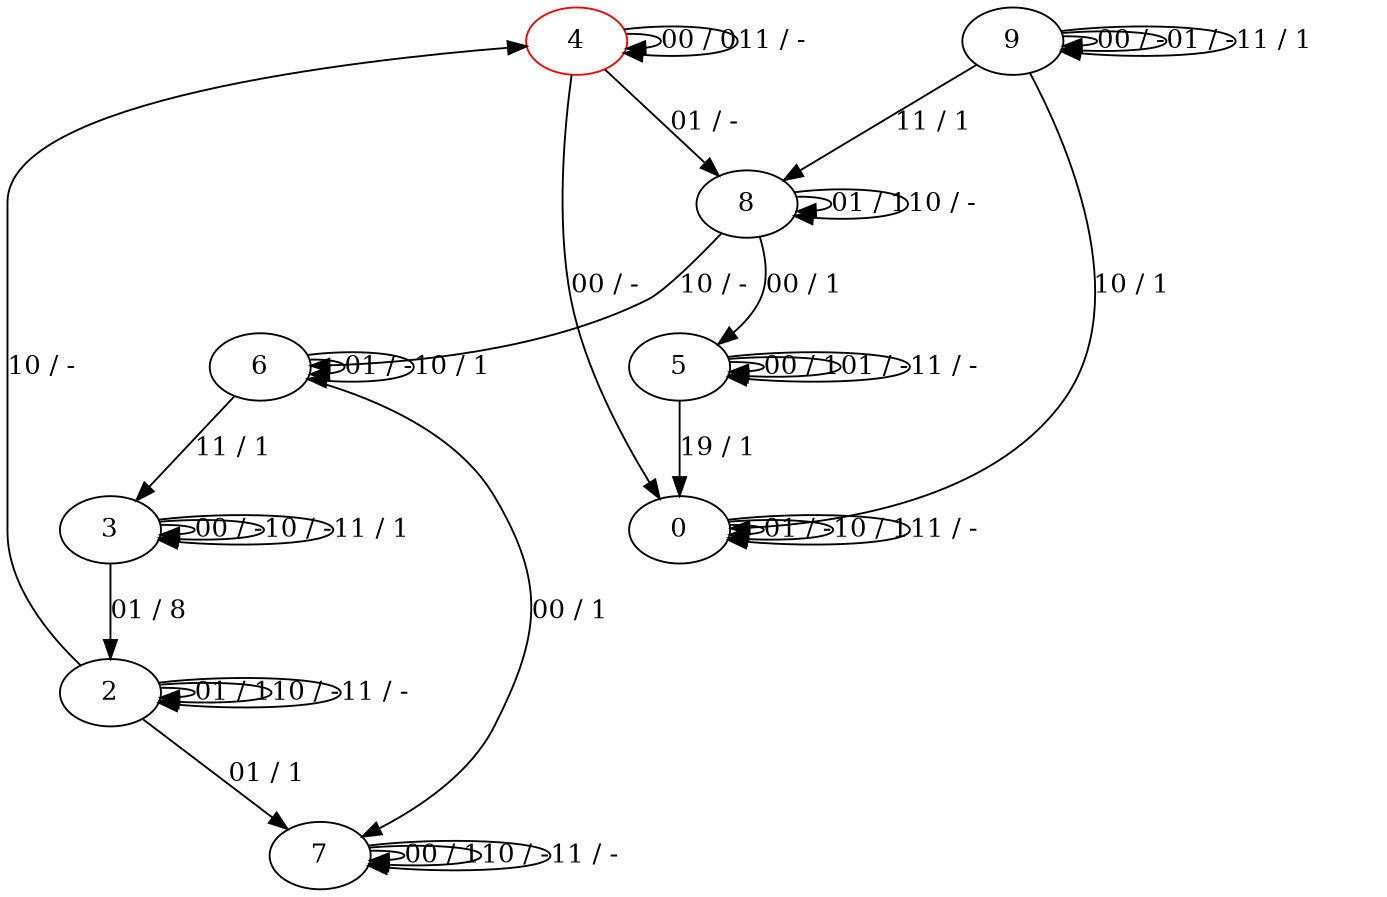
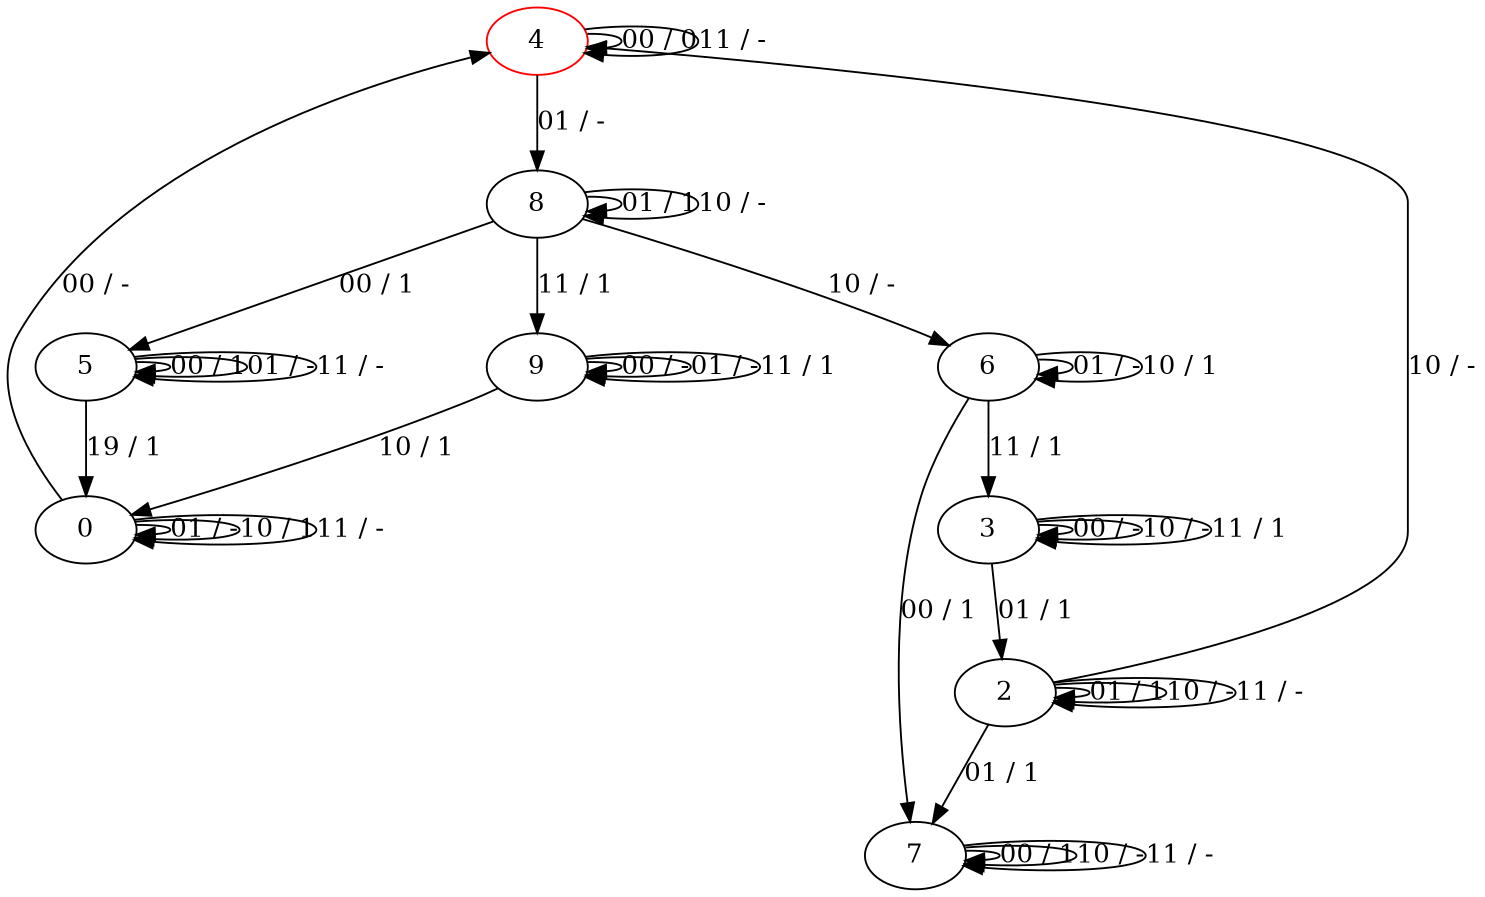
edge "9" -> "8": reversed
edge "4" -> "0": reversed
edge "3" -> "2": label "01 / 8" -> "01 / 1"
